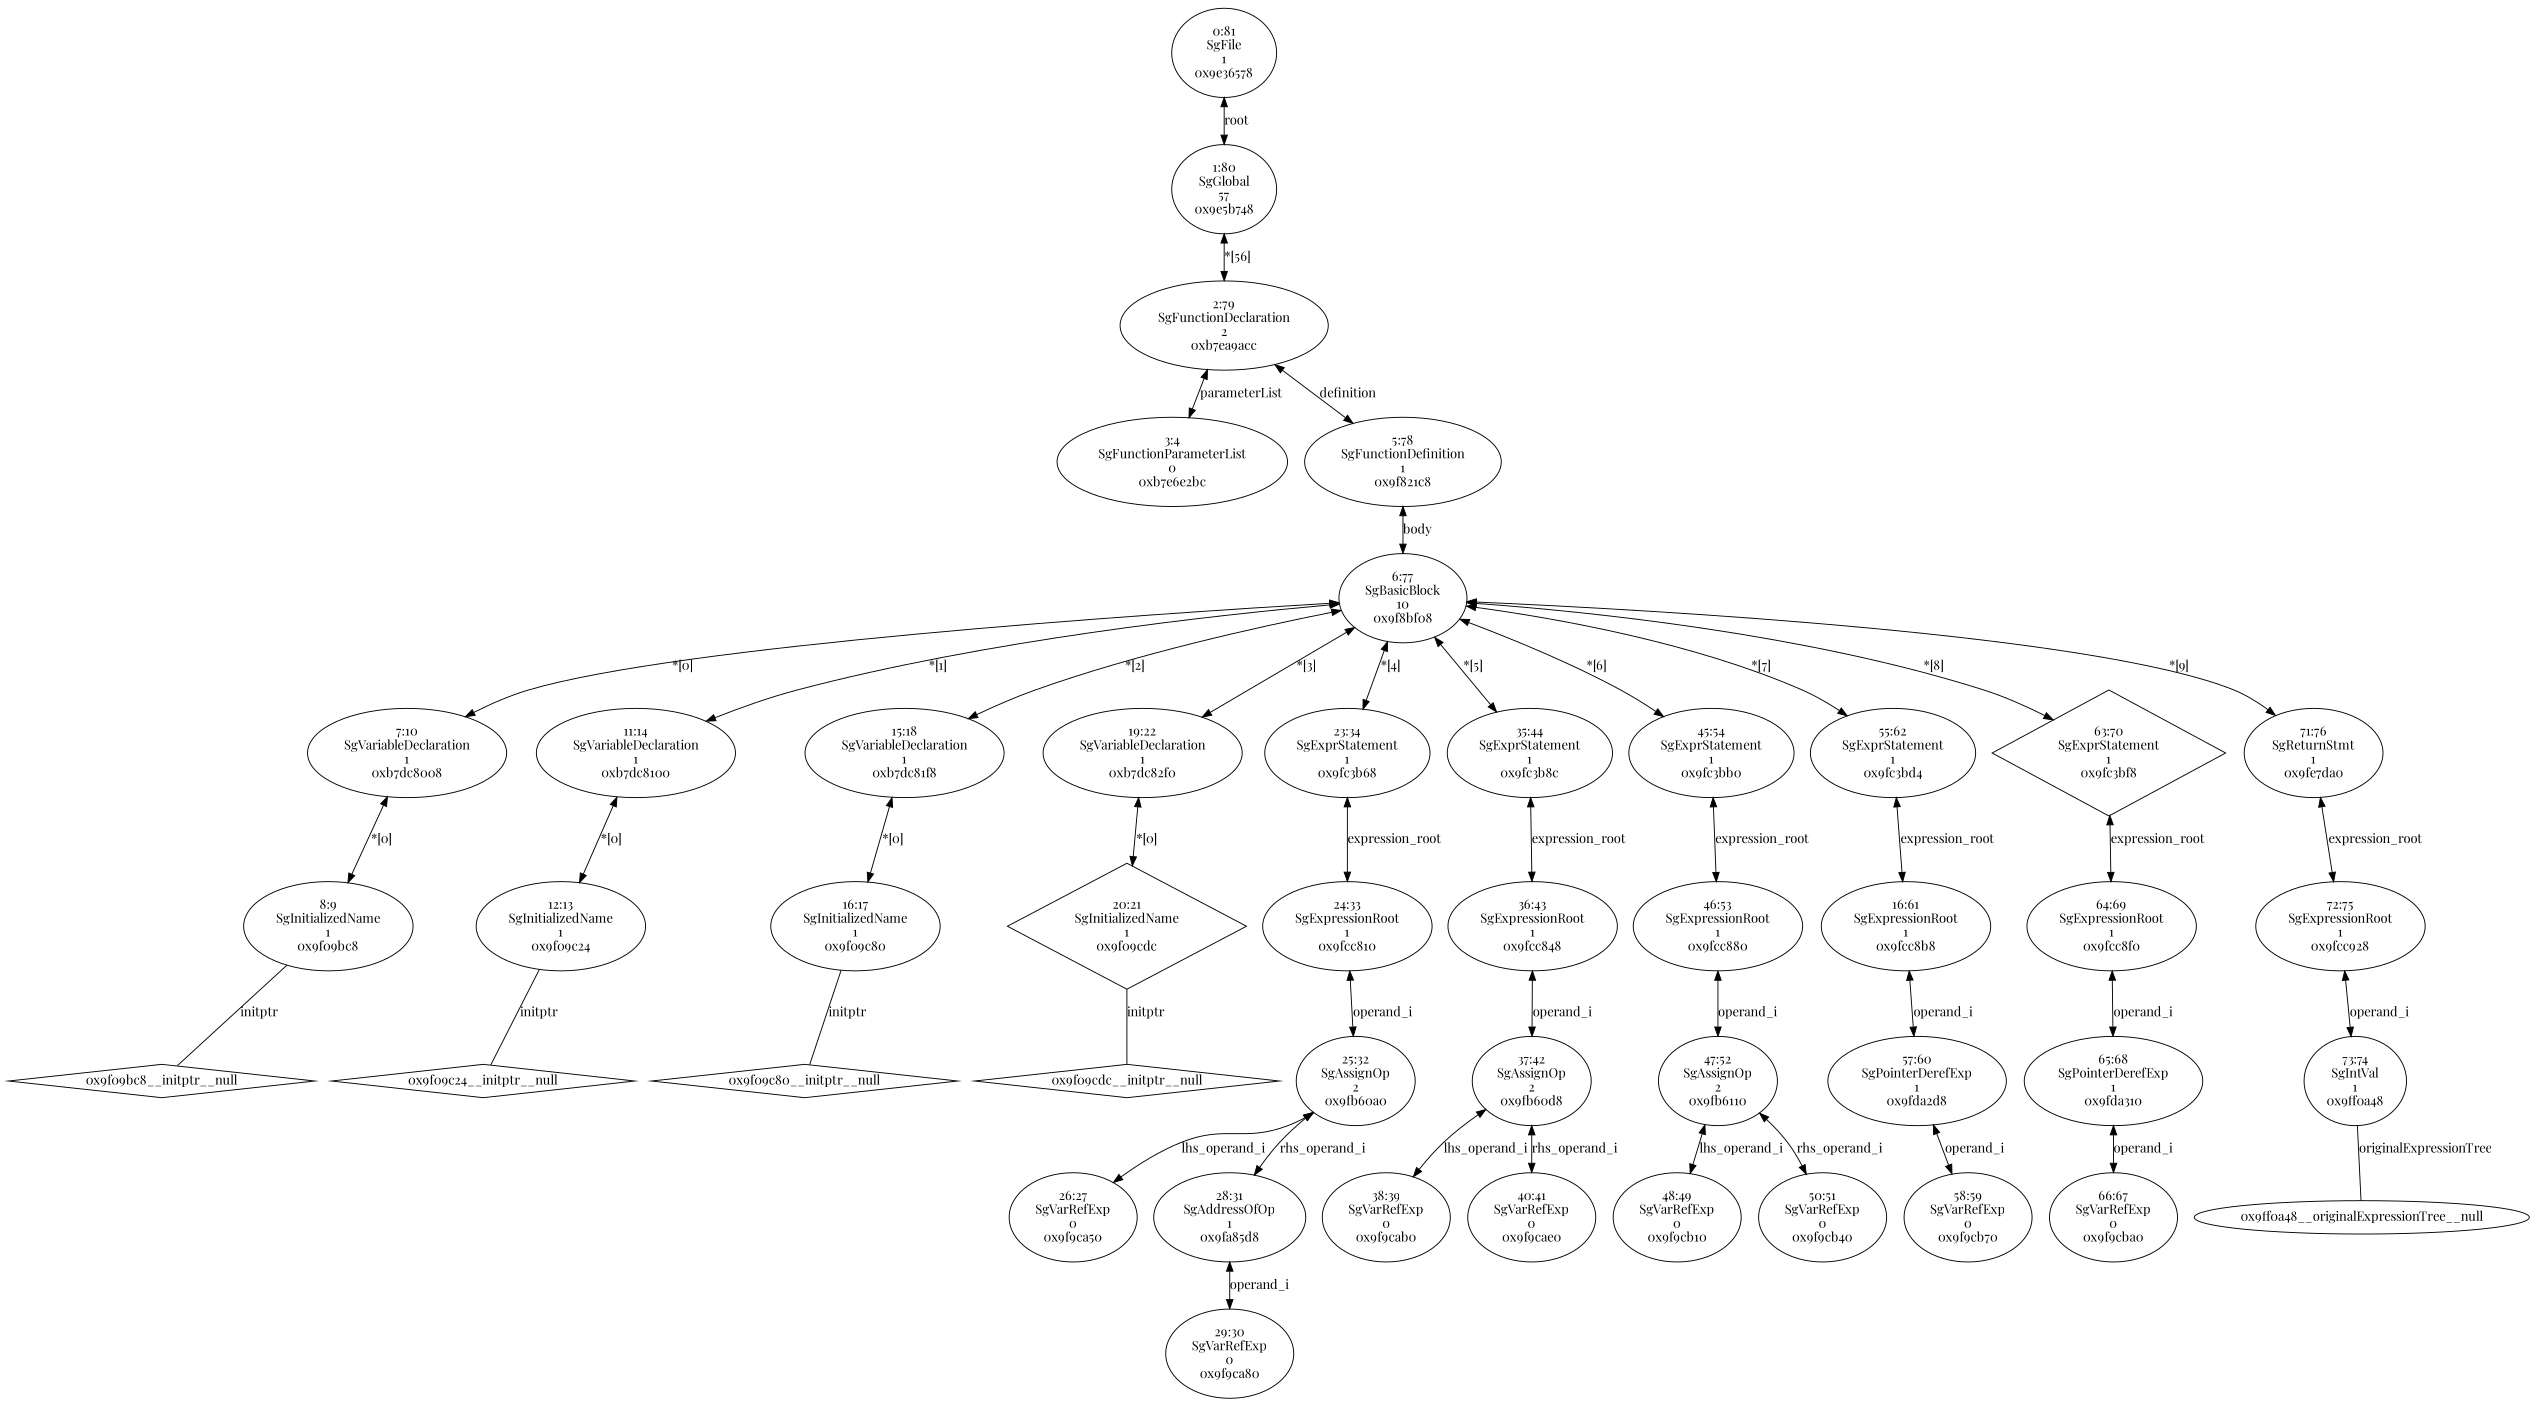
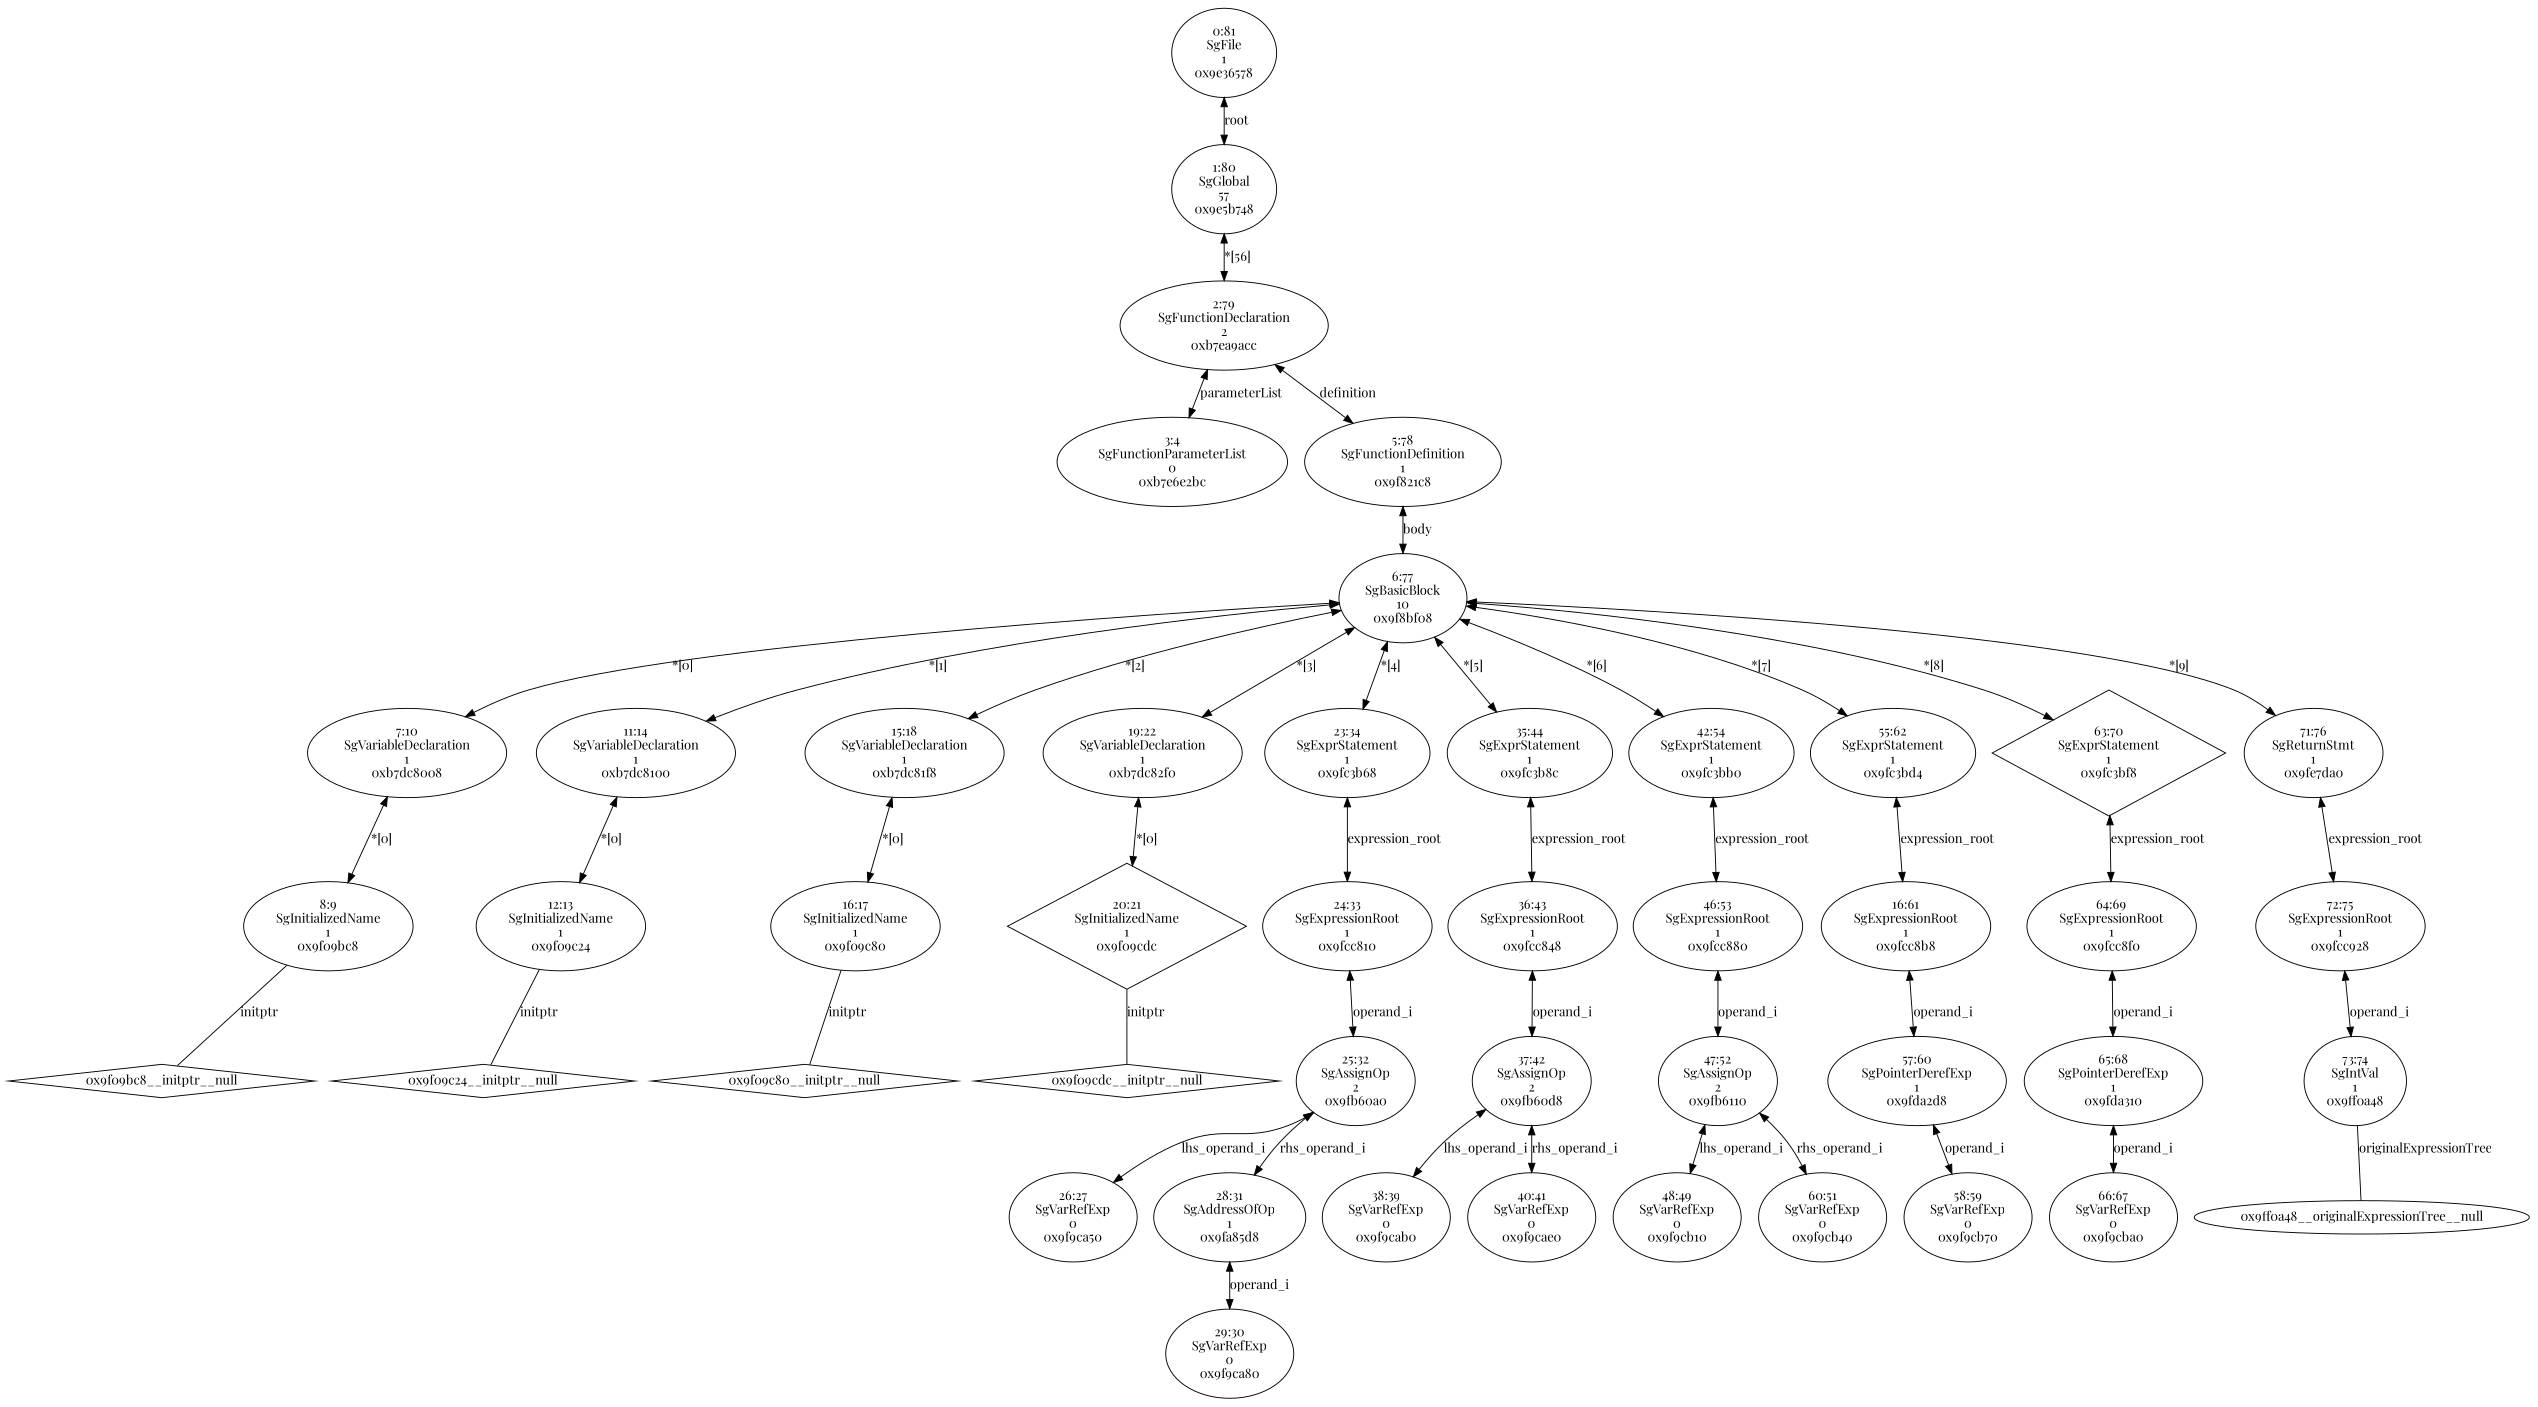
node "45:54 SgExprStatement 1 0x9fc3bb0": label "45:54 SgExprStatement 1 0x9fc3bb0" -> "42:54 SgExprStatement 1 0x9fc3bb0"
node "50:51 SgVarRefExp 0 0x9f9cb40": label "50:51 SgVarRefExp 0 0x9f9cb40" -> "60:51 SgVarRefExp 0 0x9f9cb40"
